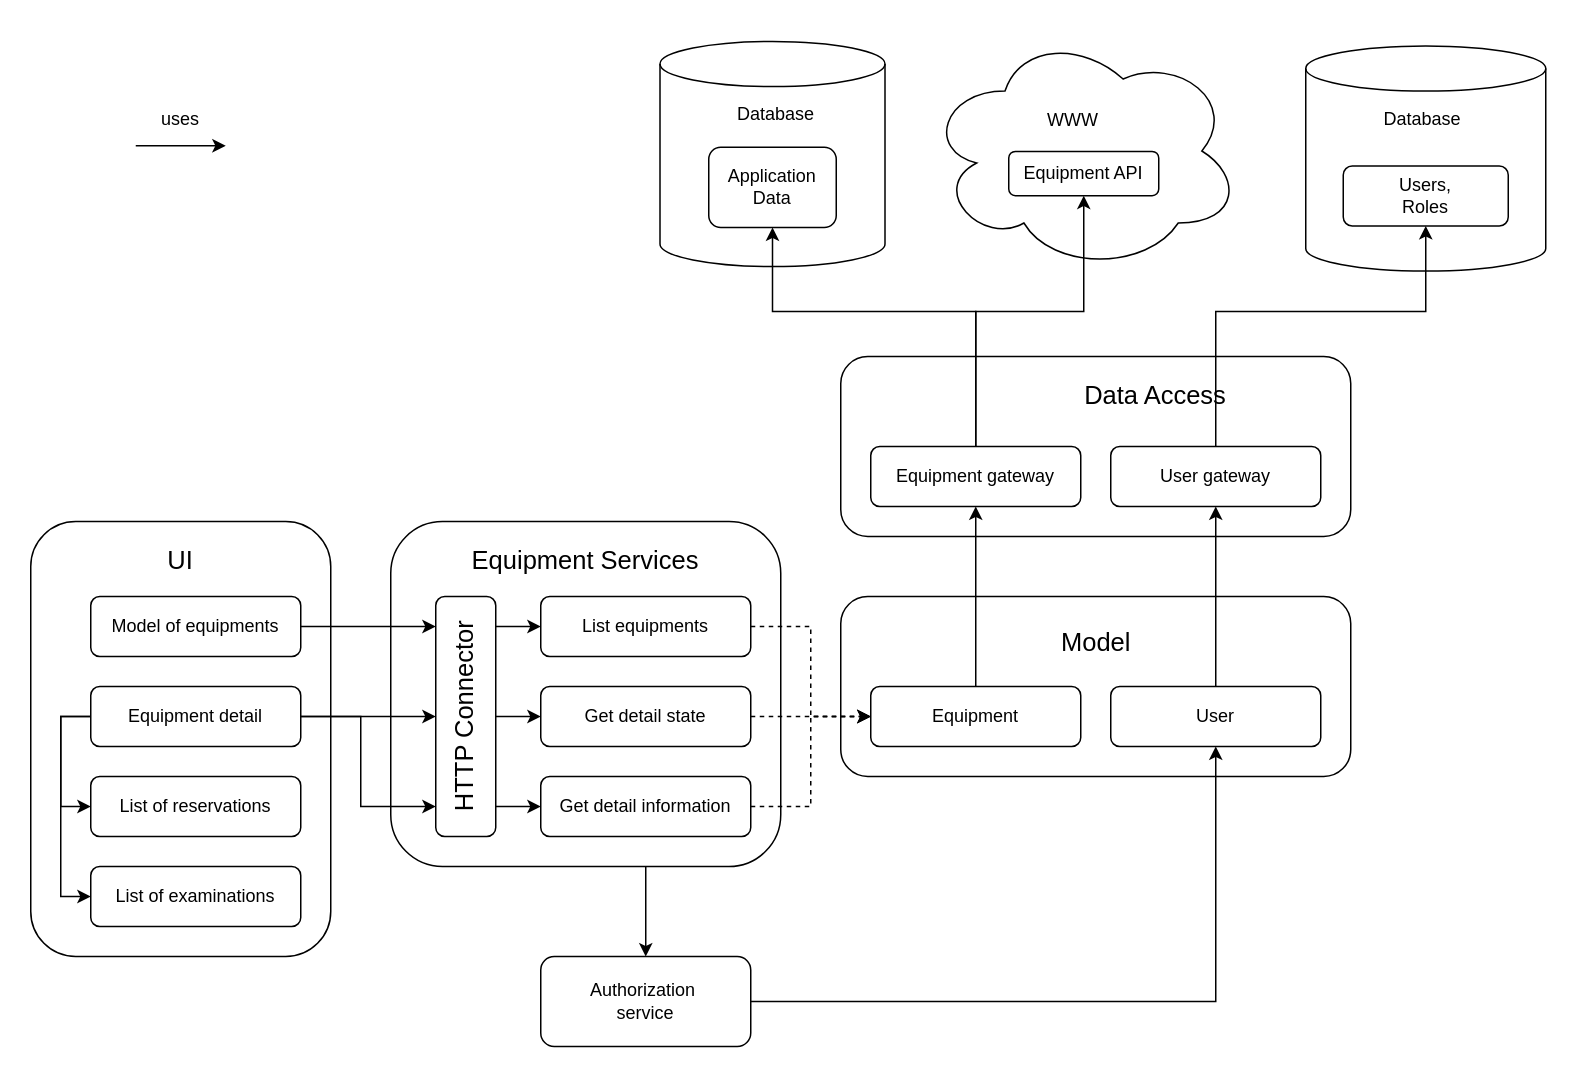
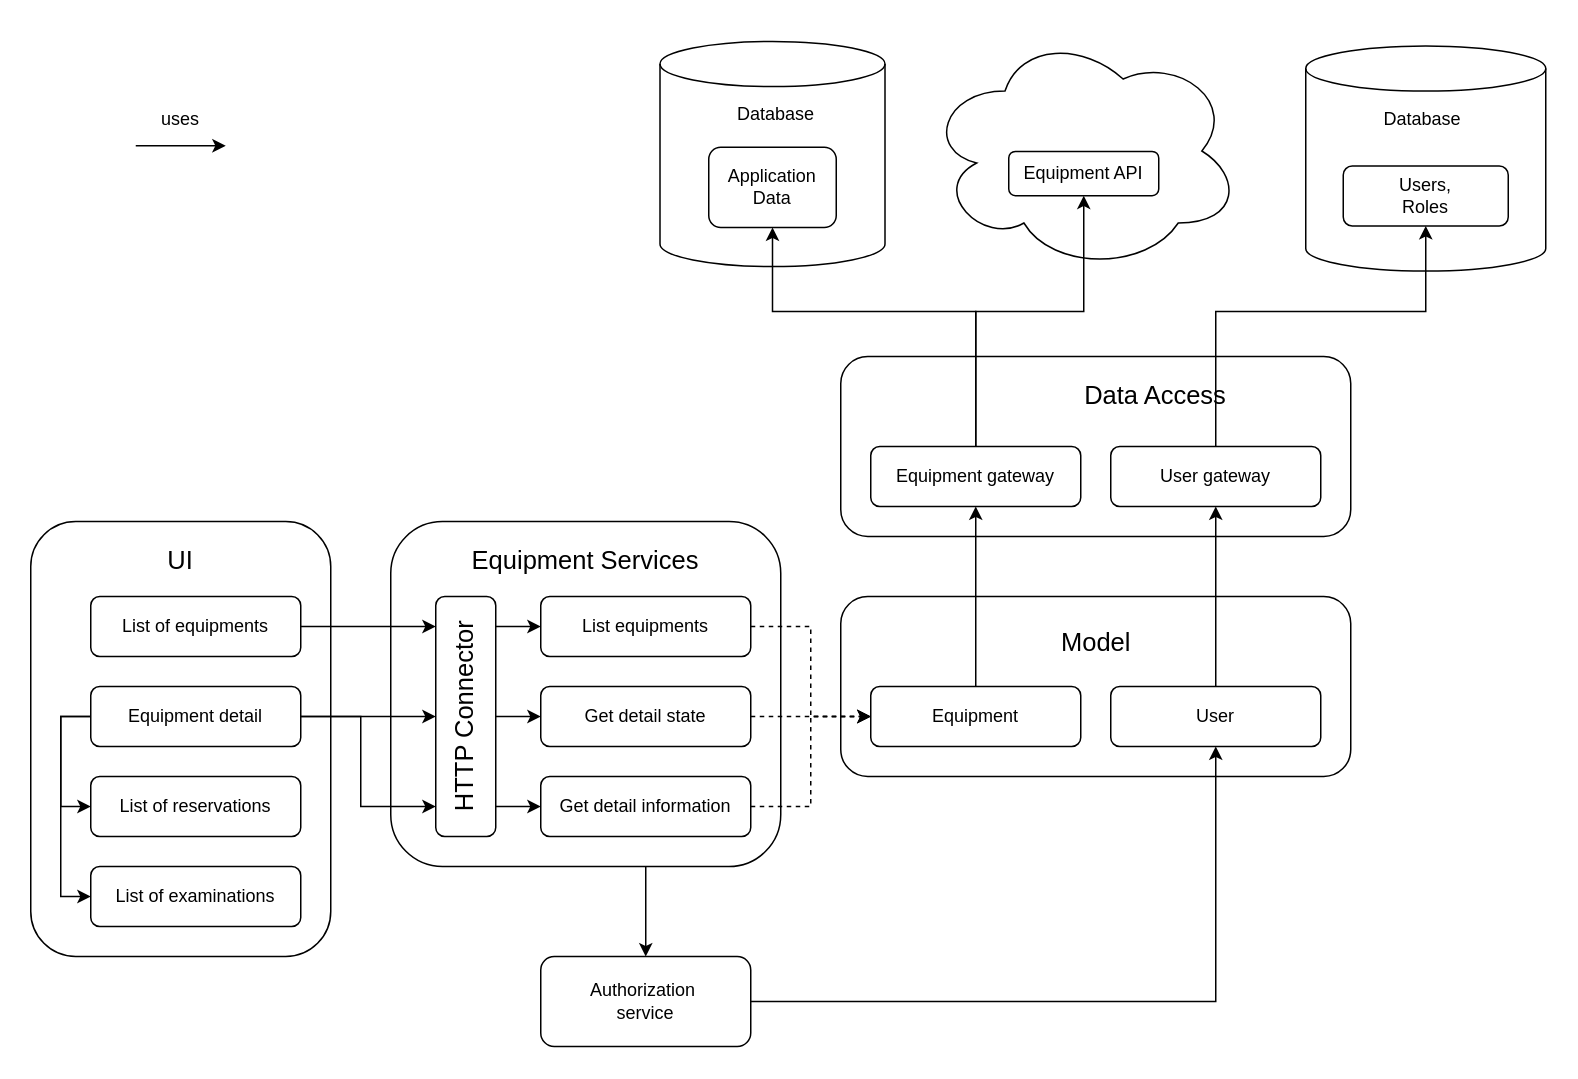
node "WWW": removed
node "Model of equipments": label "Model of equipments" -> "List of equipments"
